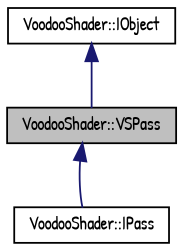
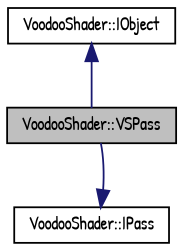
edge "VoodooShader::IPass" -> "VoodooShader::VSPass": reversed
